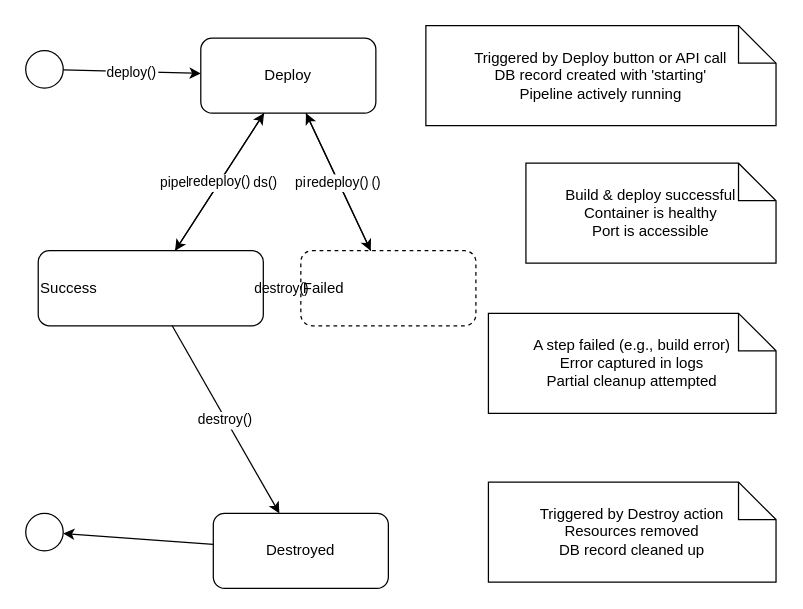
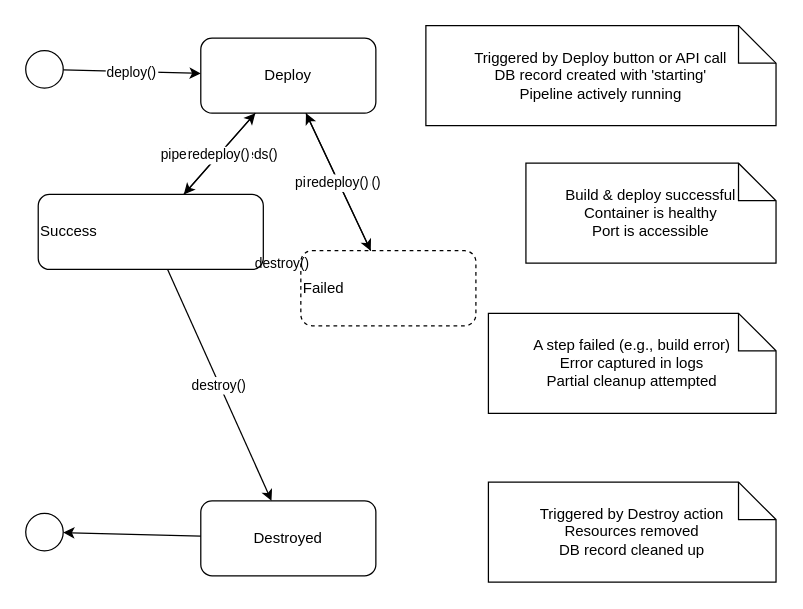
node "Success": moved (151, 288) -> (151, 232)
node "Destroyed": moved (301, 551) -> (288, 538)
